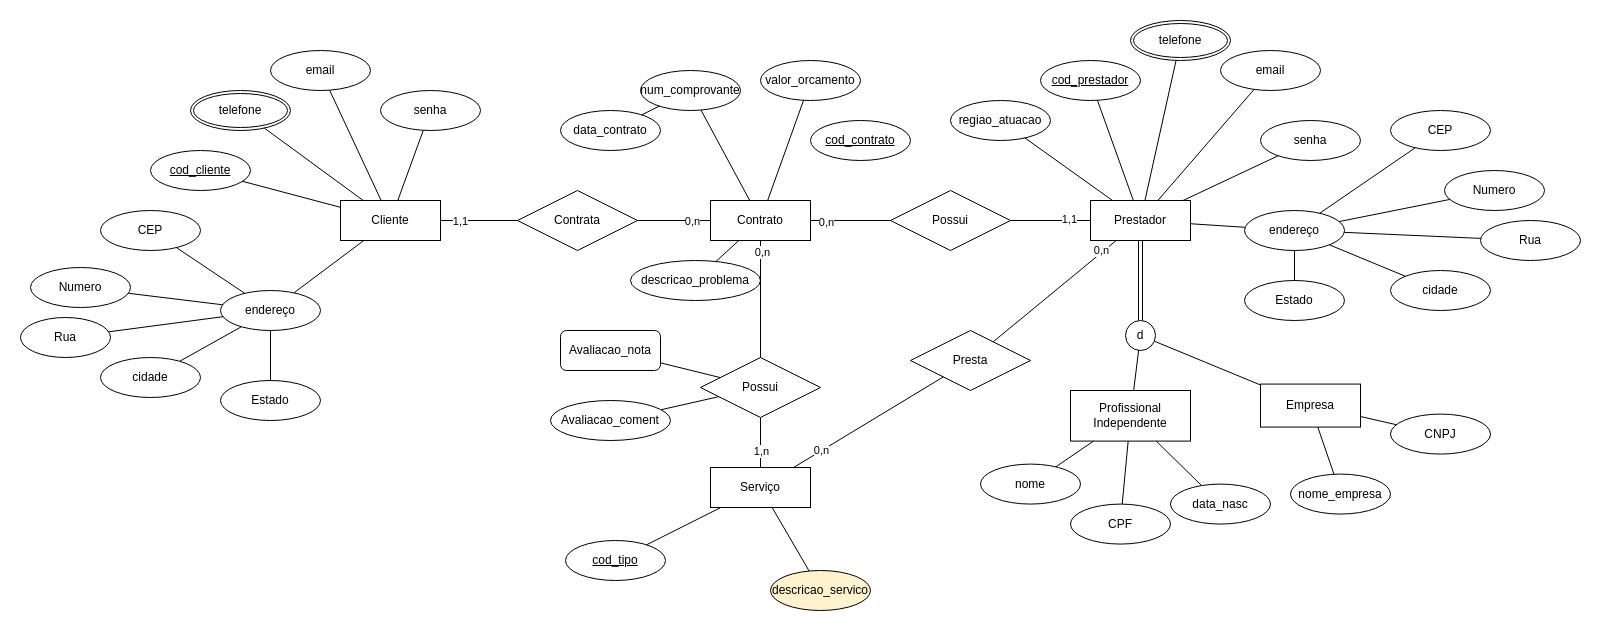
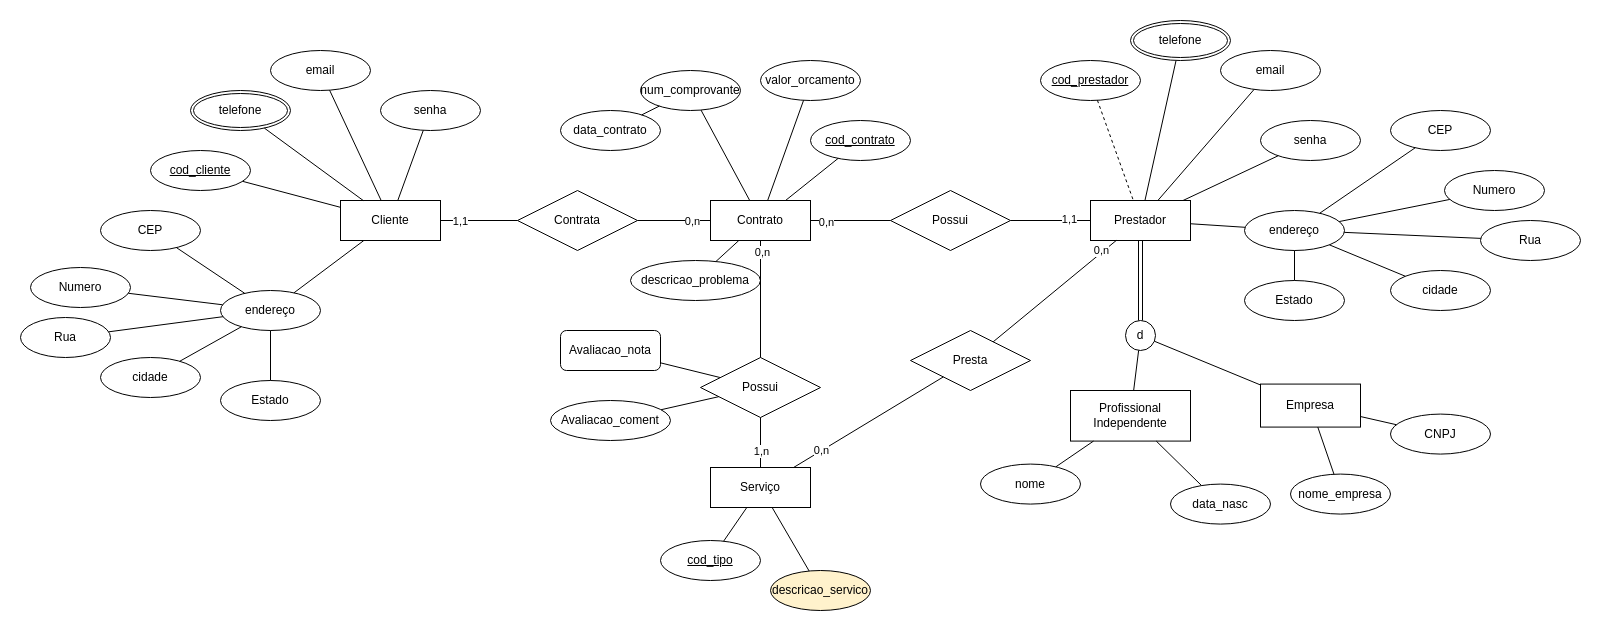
node "regiao_atuacao": removed
edge "cod_prestador" -- "Prestador": style solid -> dashed
edge "regiao_atuacao" -- "Prestador": removed
edge "cod_contrato" -- "Contrato": added
edge "Profissional Independente" -- "CPF": removed
node "CPF": removed
node "cod_tipo": moved (616, 561) -> (711, 561)
